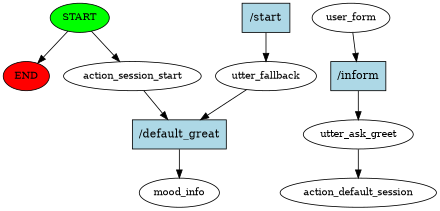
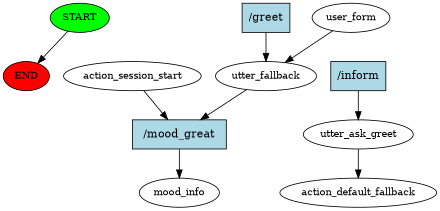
node "/start": label "/start" -> "/greet"
edge "START" -> "action_session_start": removed
edge "user_form" -> "/inform": now "user_form" -> "utter_fallback"
node "/default_great": label "/default_great" -> "/mood_great"
node "action_default_session": label "action_default_session" -> "action_default_fallback"
